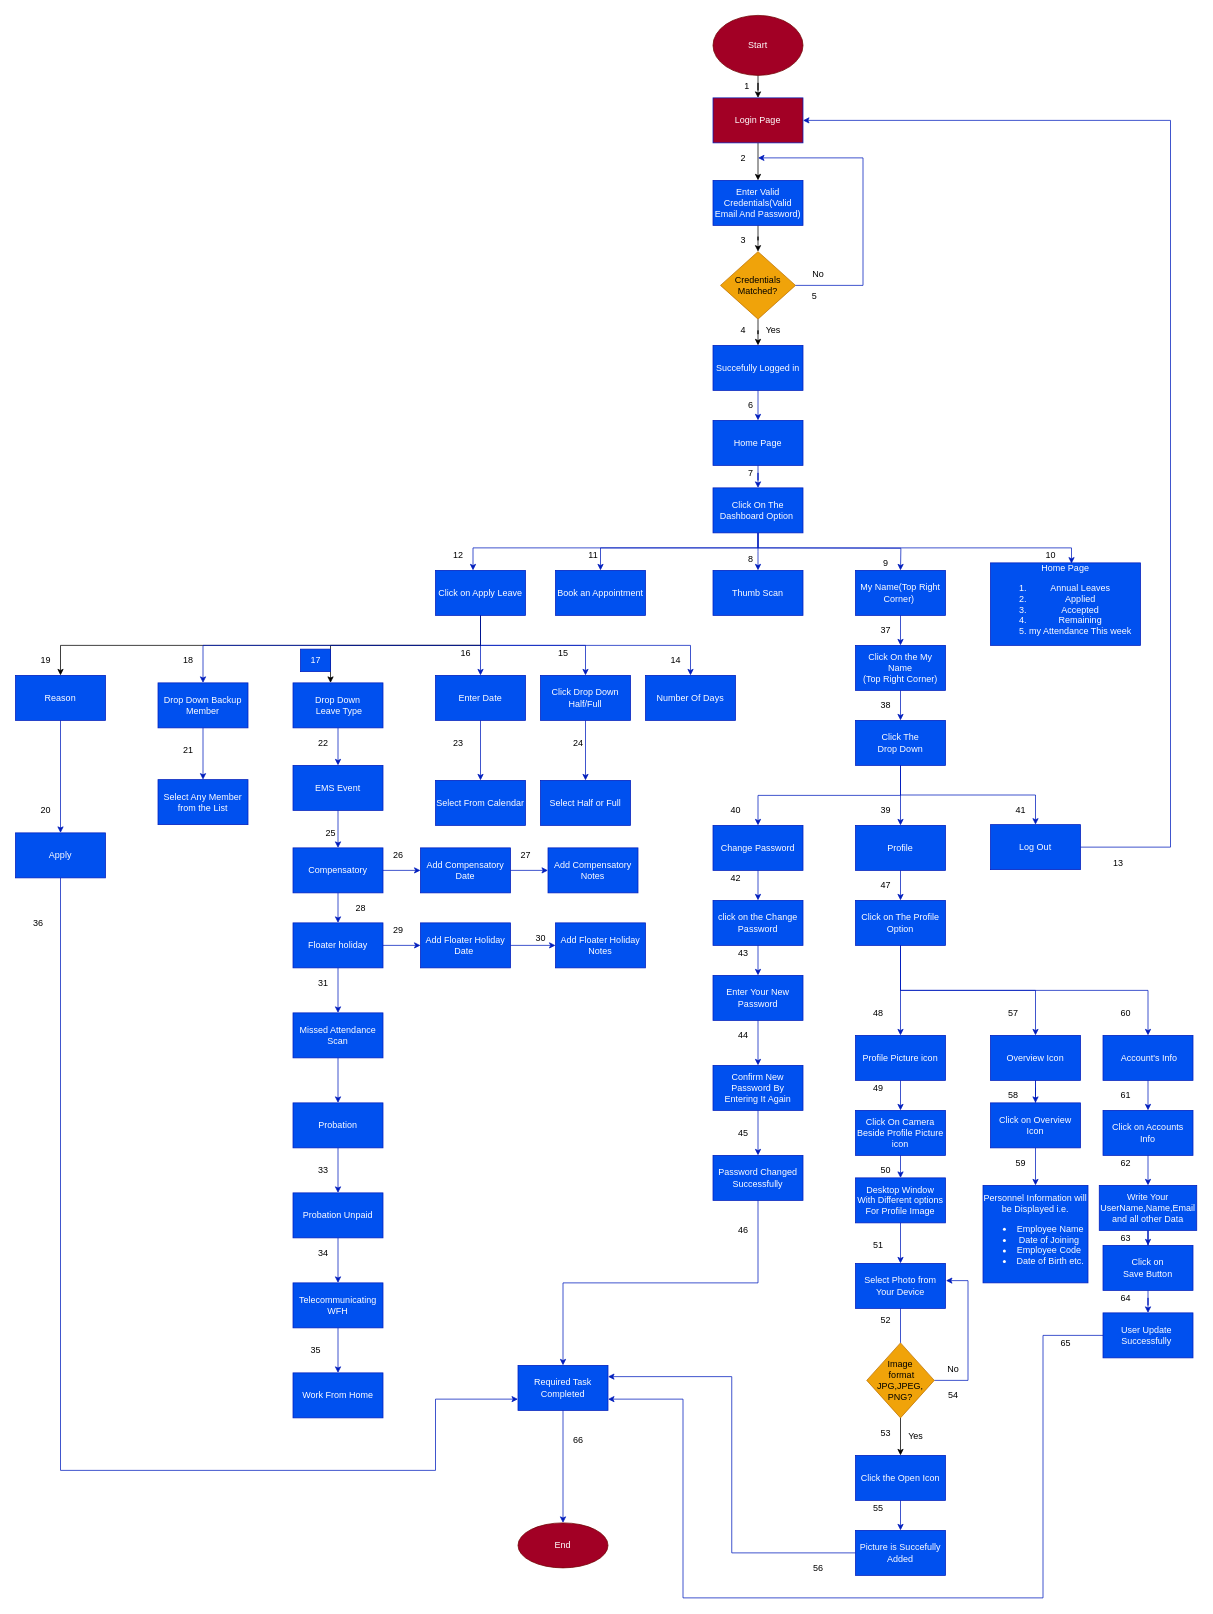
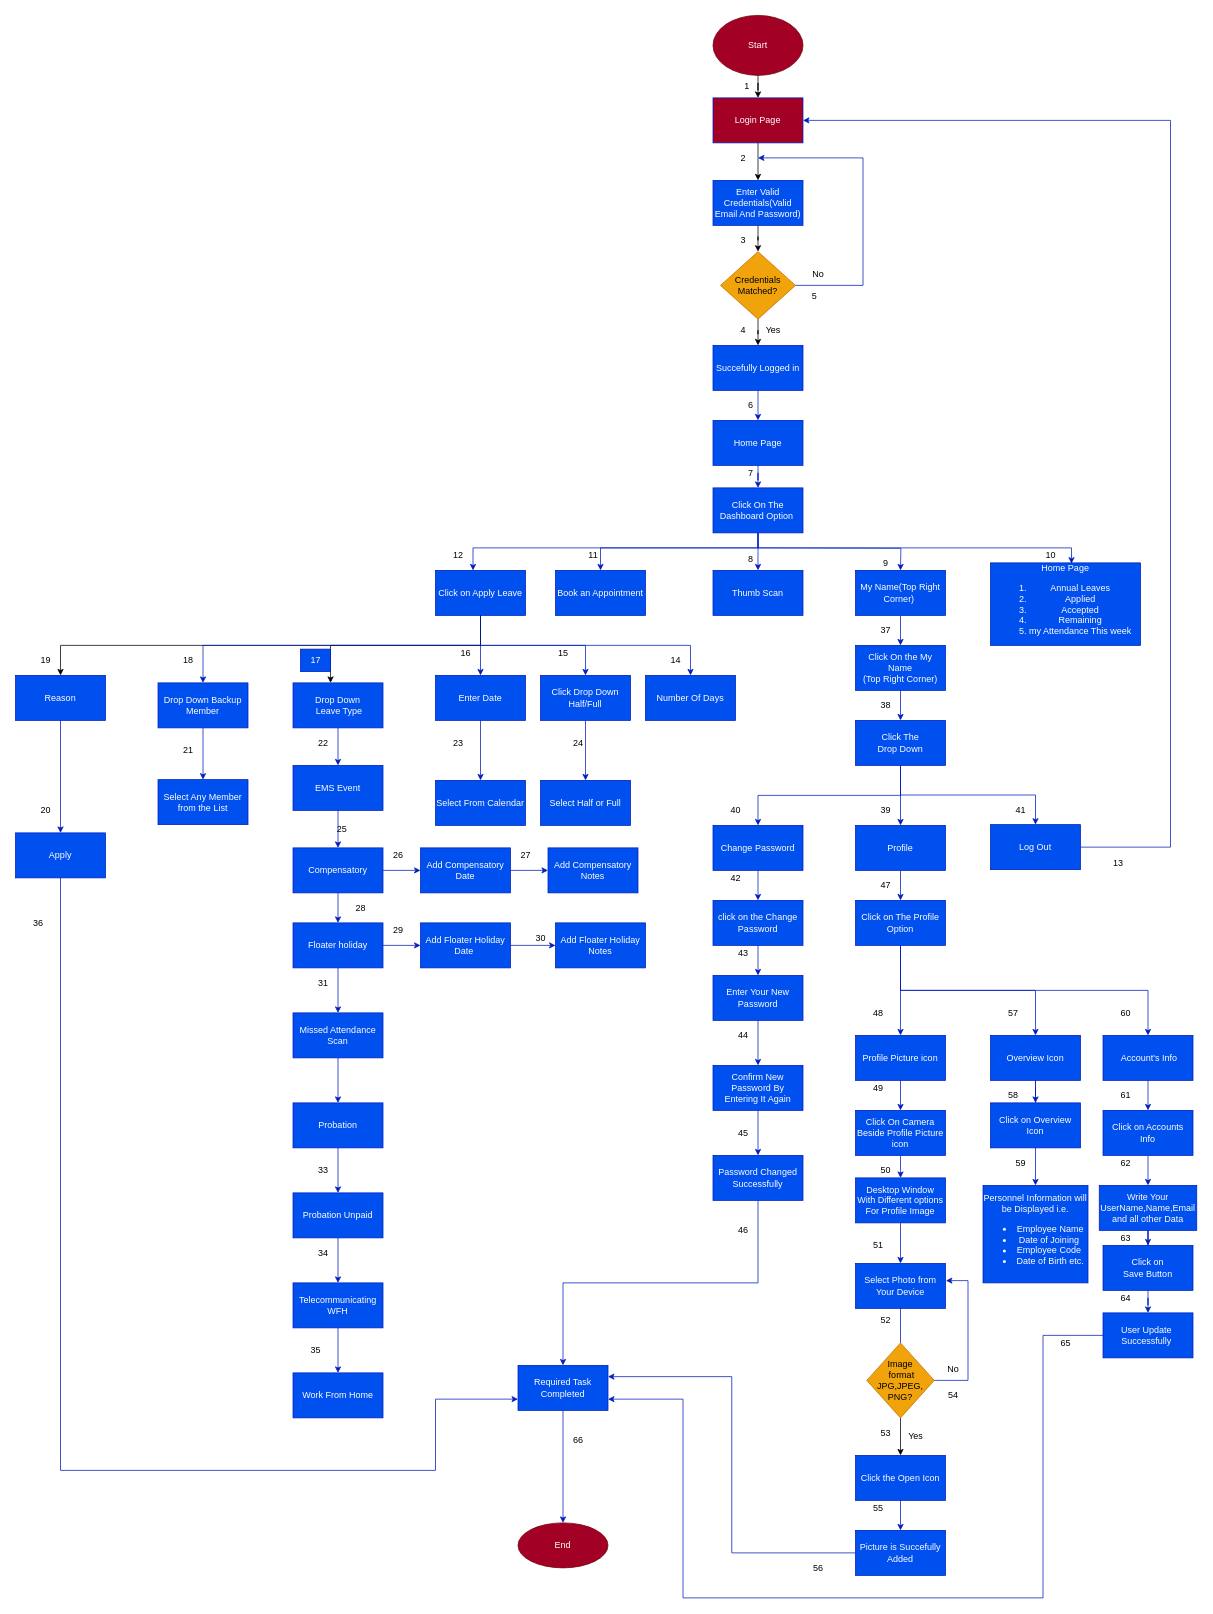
node "25": moved (330, 833) -> (342, 829)
